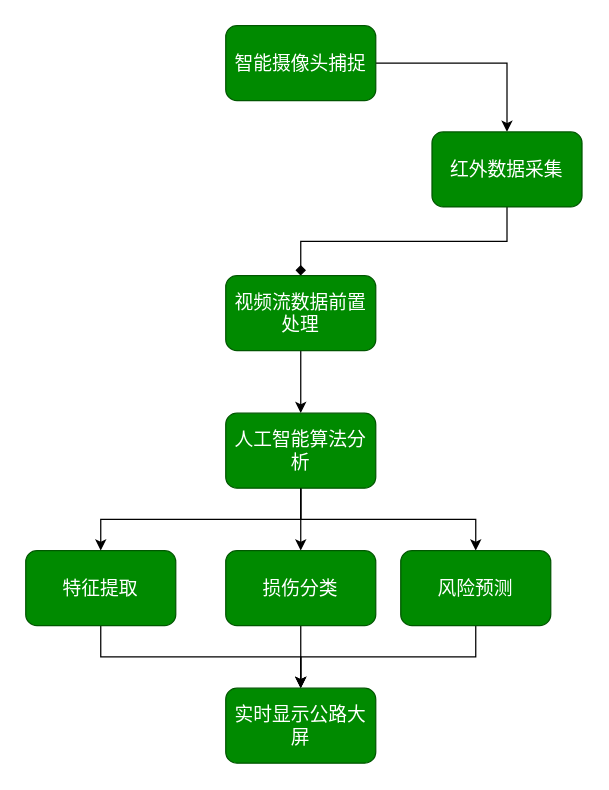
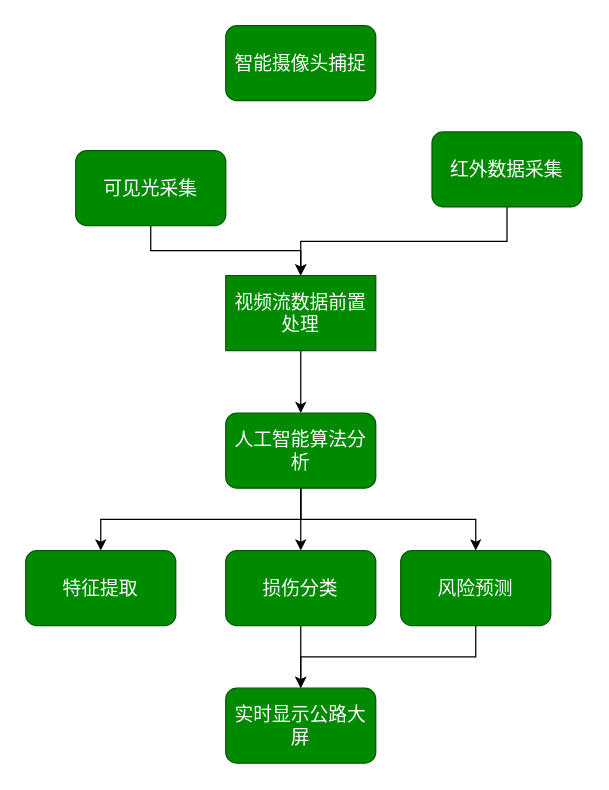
edge "智能摄像头捕捉" -> "红外数据采集": removed
node "可见光采集": added
edge "红外数据采集" -> "视频流数据前置处理": arrowhead diamond -> classic
edge "可见光采集" -> "视频流数据前置处理": added
node "视频流数据前置处理": shape rounded rectangle -> rectangle
edge "特征提取" -> "实时显示公路大屏": removed
